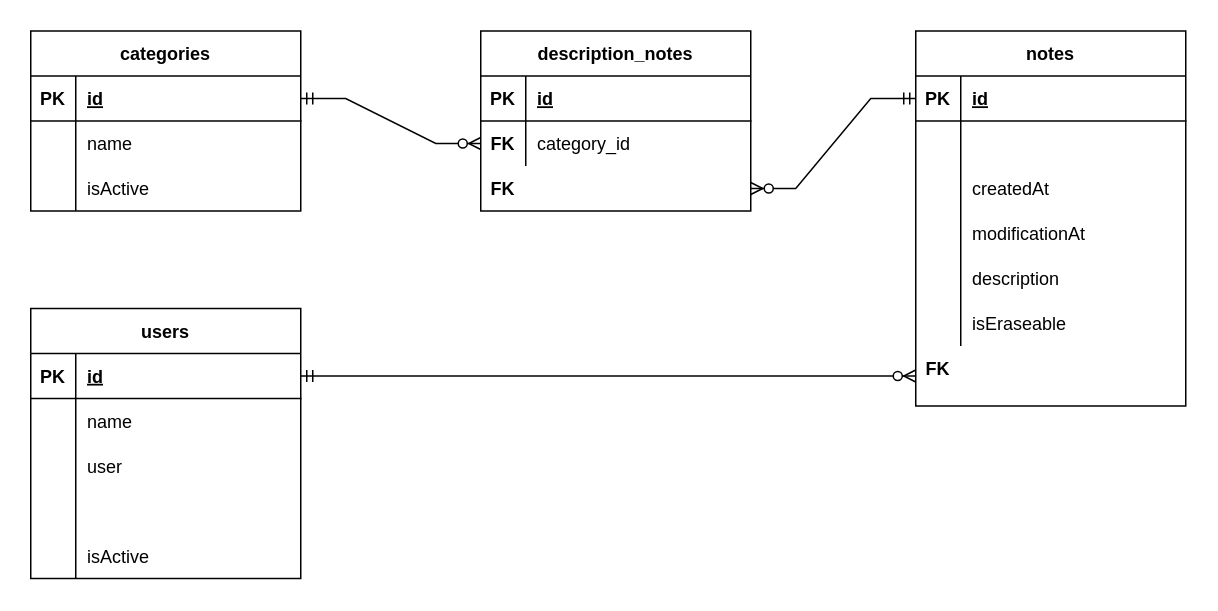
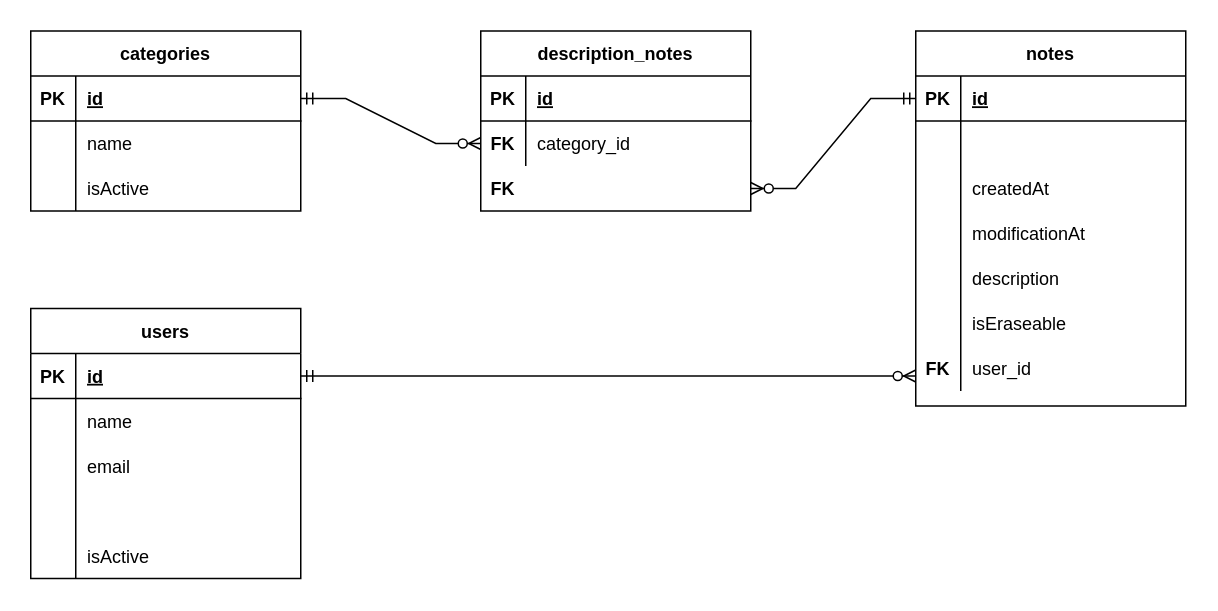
node "user_id": added
node "user": label "user" -> "email"
